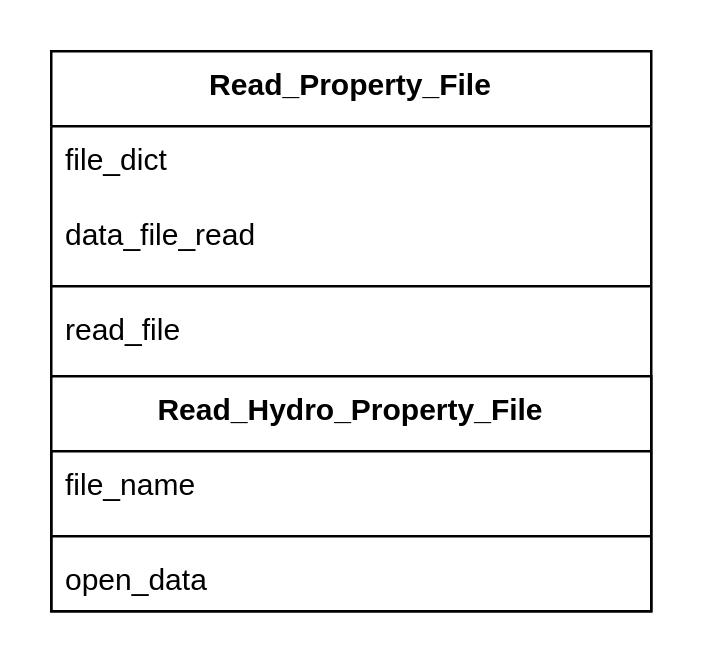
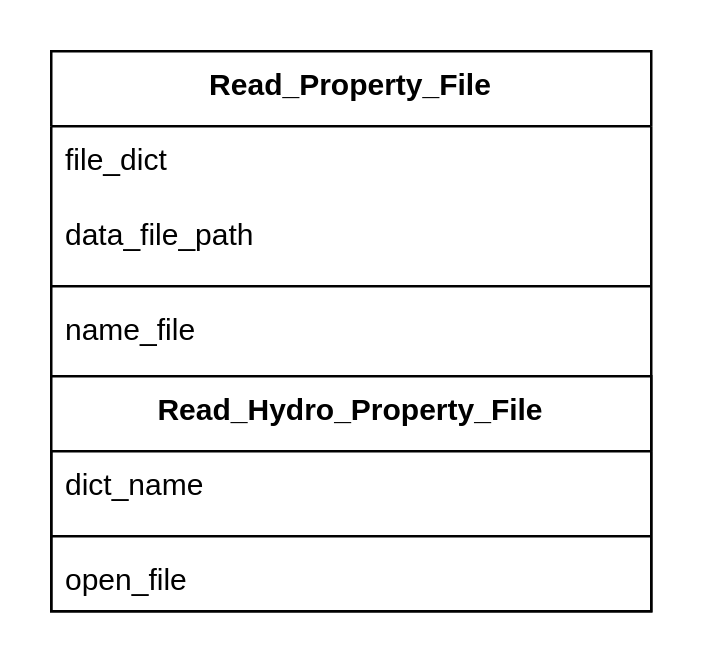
node "data_file_read": label "data_file_read" -> "data_file_path"
node "read_file": label "read_file" -> "name_file"
node "file_name": label "file_name" -> "dict_name"
node "open_data": label "open_data" -> "open_file"
